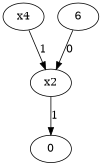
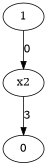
node "x4": removed
node "6": label "6" -> "1"
edge "x2" -> "0": label "1" -> "3"
